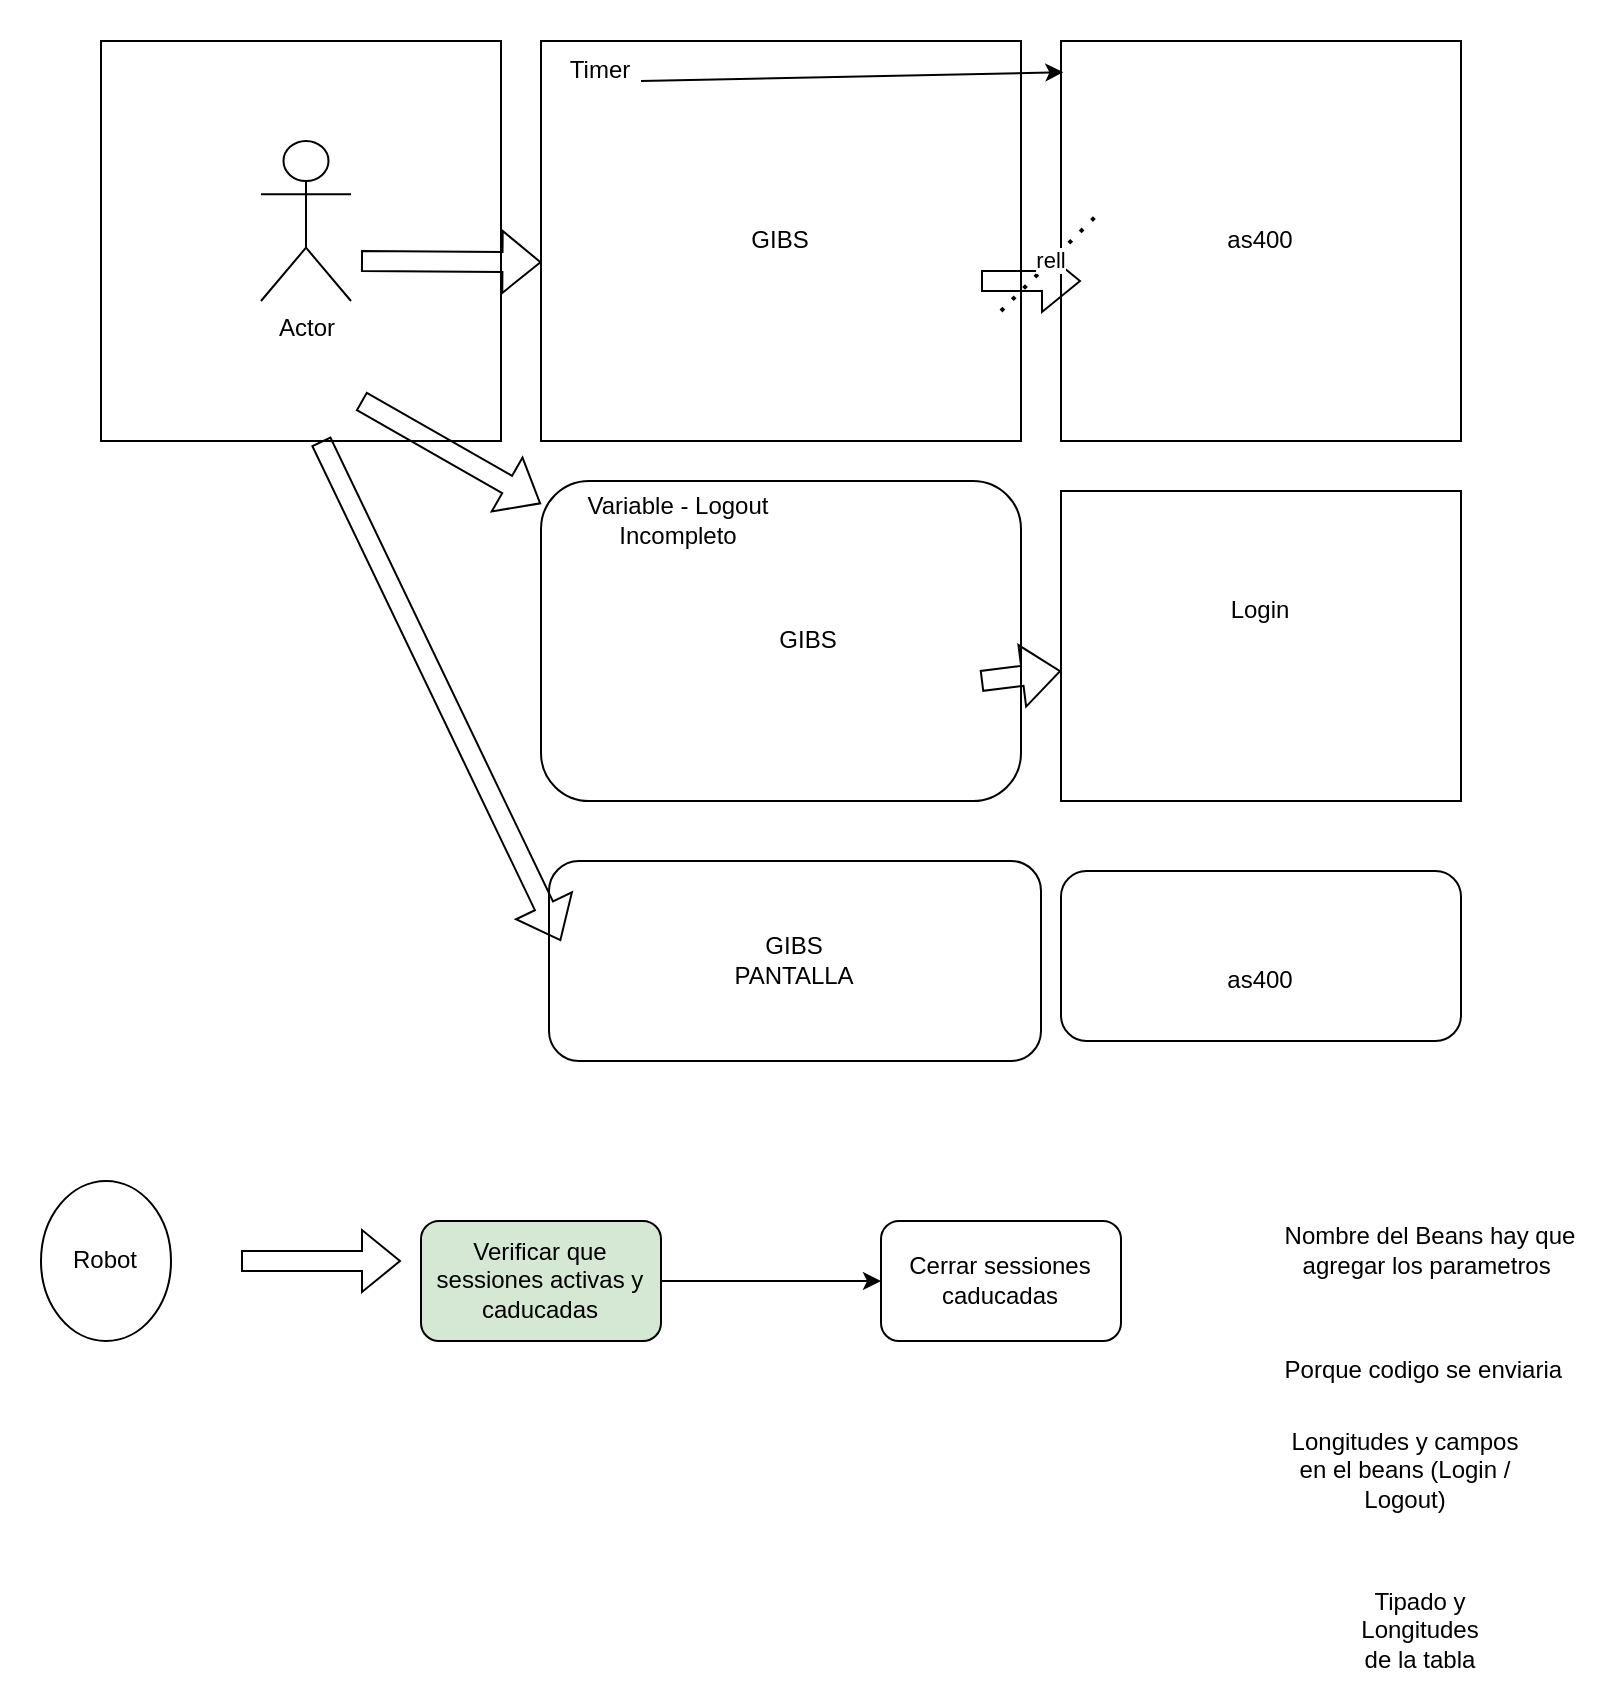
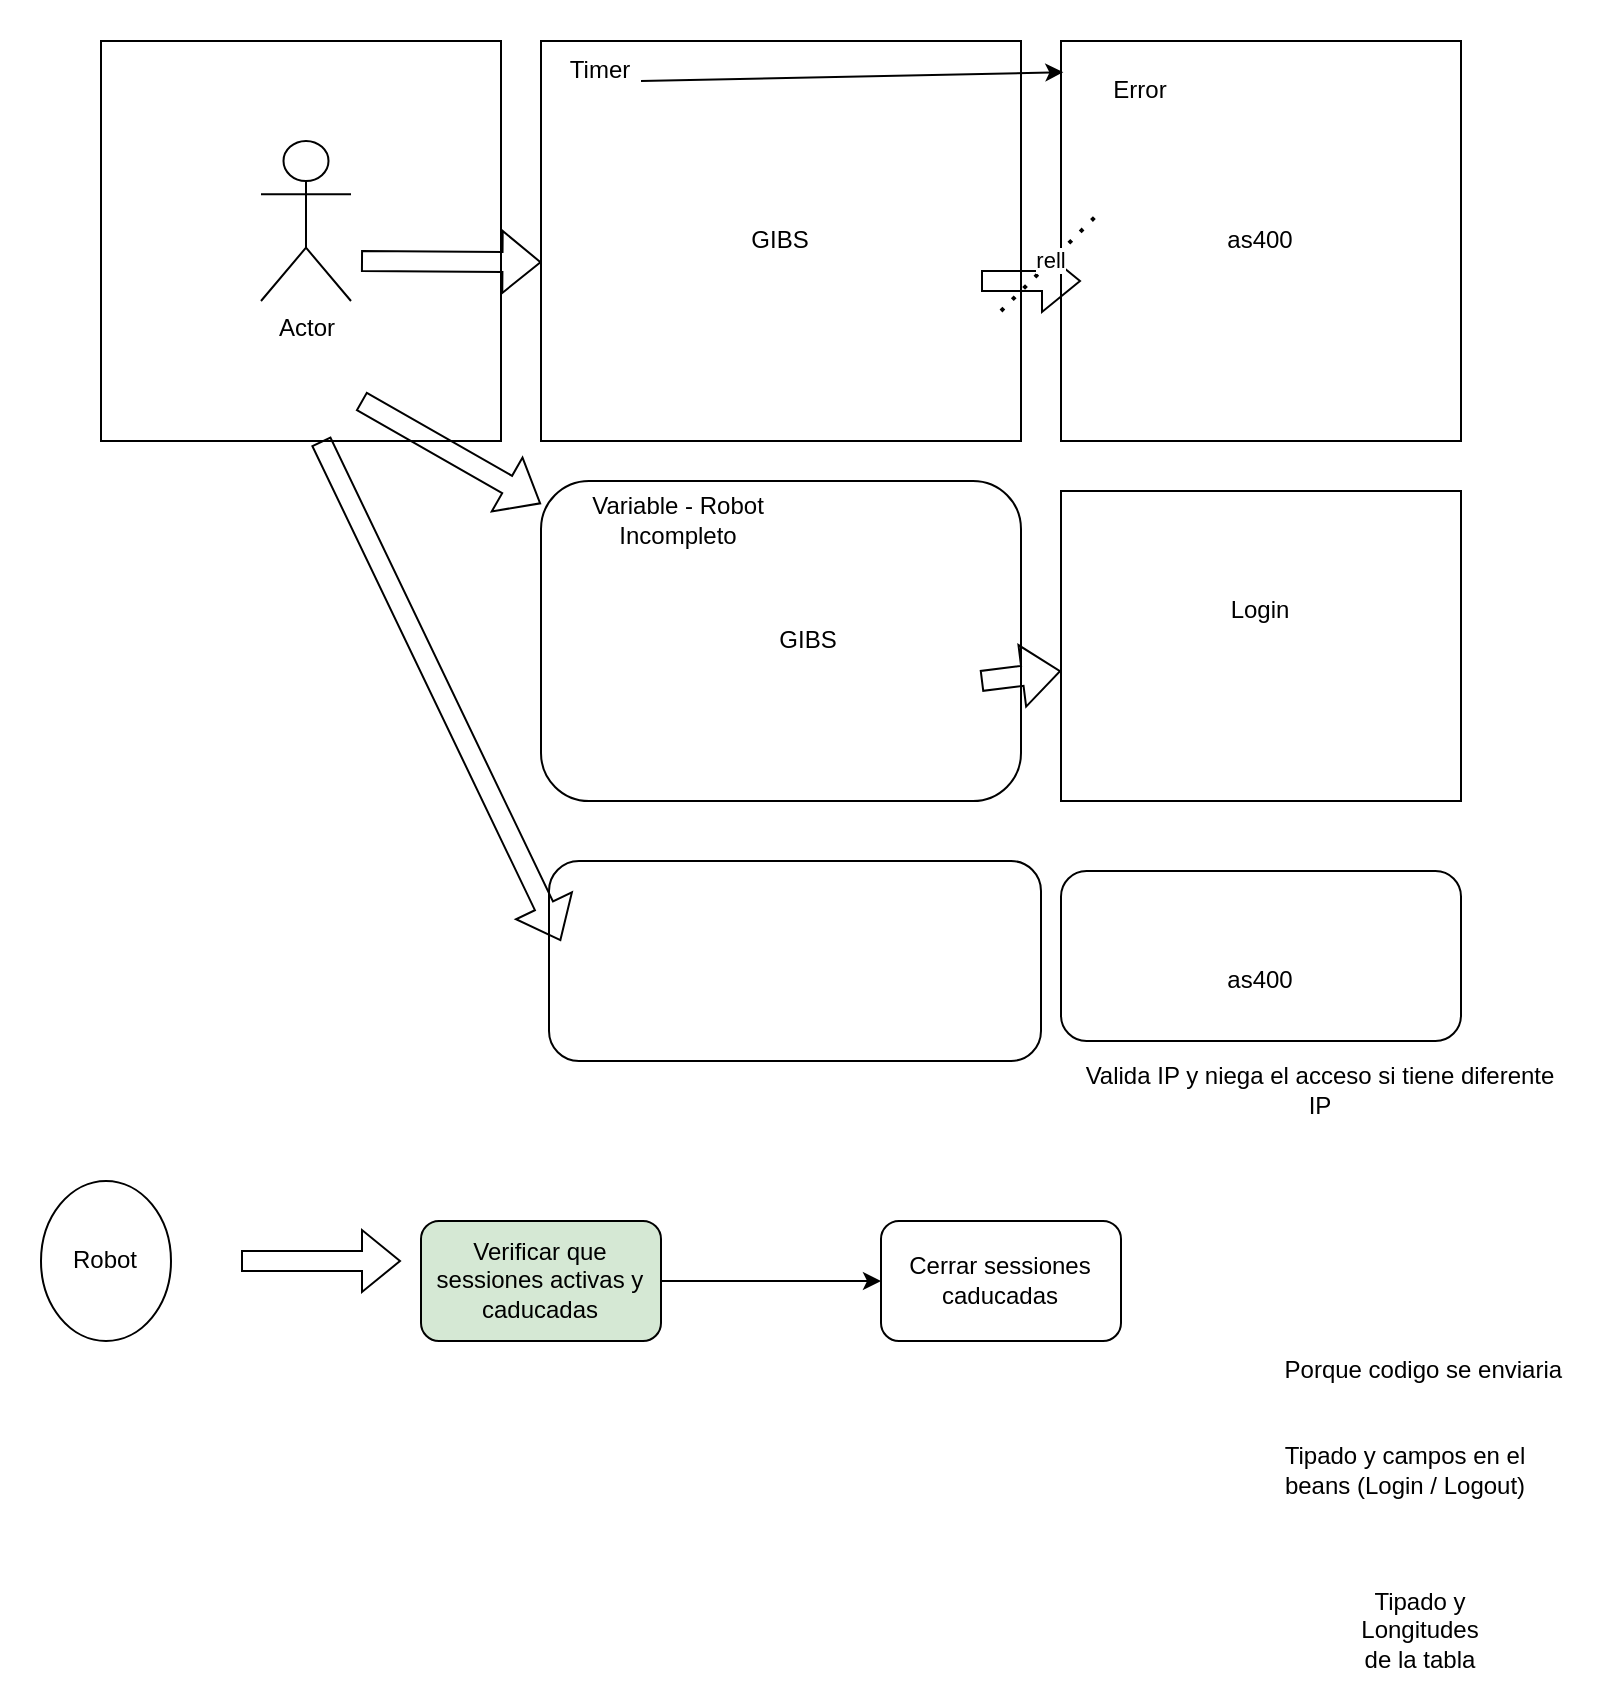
node "Error": added
node "Variable - Logout Incompleto": label "Variable - Logout Incompleto" -> "Variable - Robot Incompleto"
node "GIBS PANTALLA": removed
node "Valida IP y niega el acceso si tiene diferente IP": added
node "Nombre del Beans hay que agregar los parametros": removed
node "Longitudes y campos en el beans (Login / Logout)": label "Longitudes y campos en el beans (Login / Logout)" -> "Tipado y campos en el beans (Login / Logout)"
